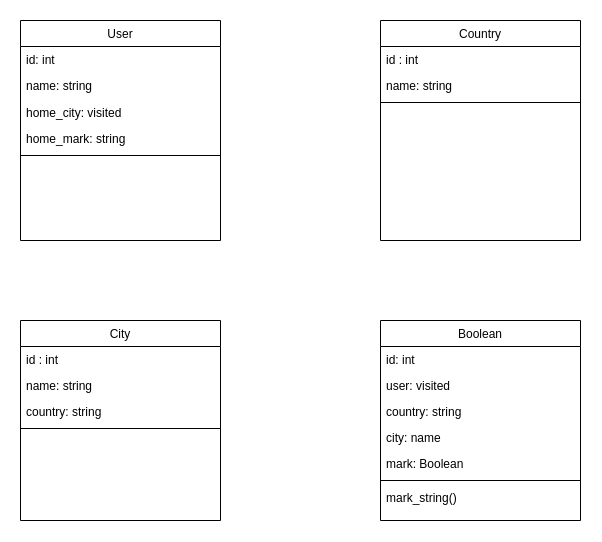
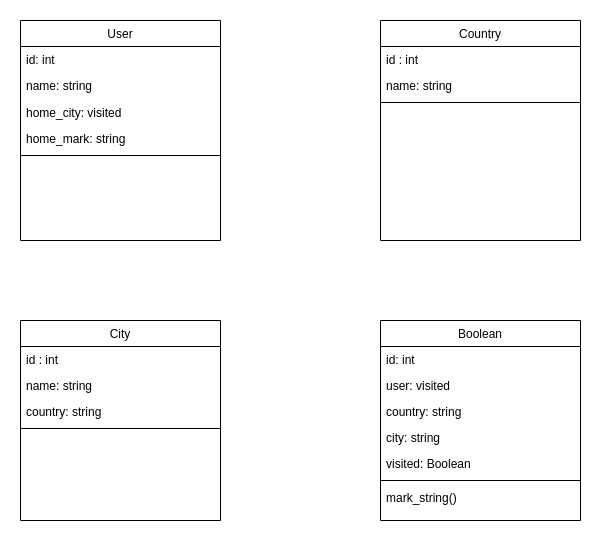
node "city: name": label "city: name" -> "city: string"
node "mark: Boolean": label "mark: Boolean" -> "visited: Boolean"
